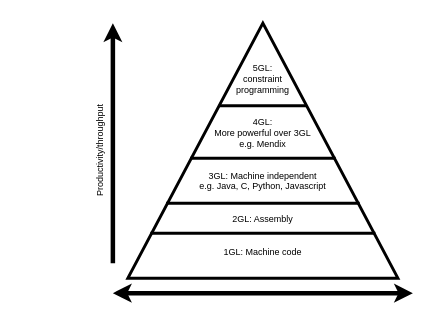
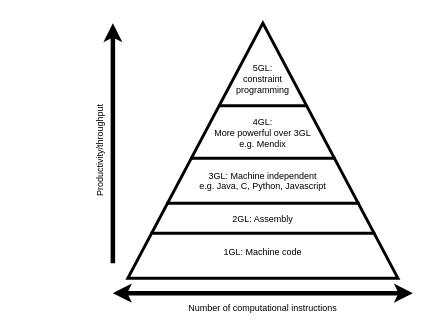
node "Number of computational instructions": added
